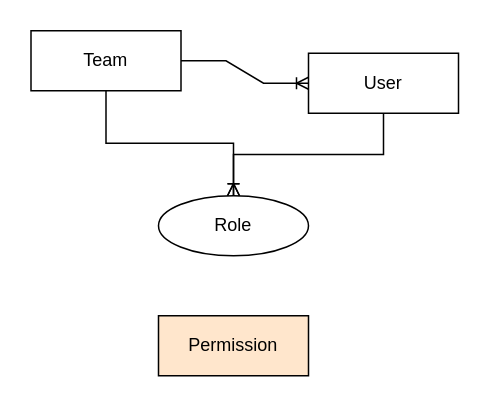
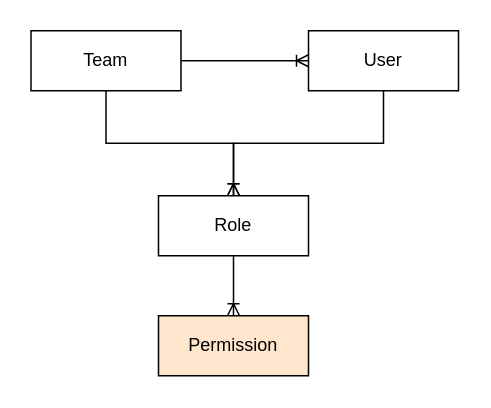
node "User": moved (383, 83) -> (383, 61)
node "Role": shape ellipse -> rectangle
edge "Role" -> "Permission": added
